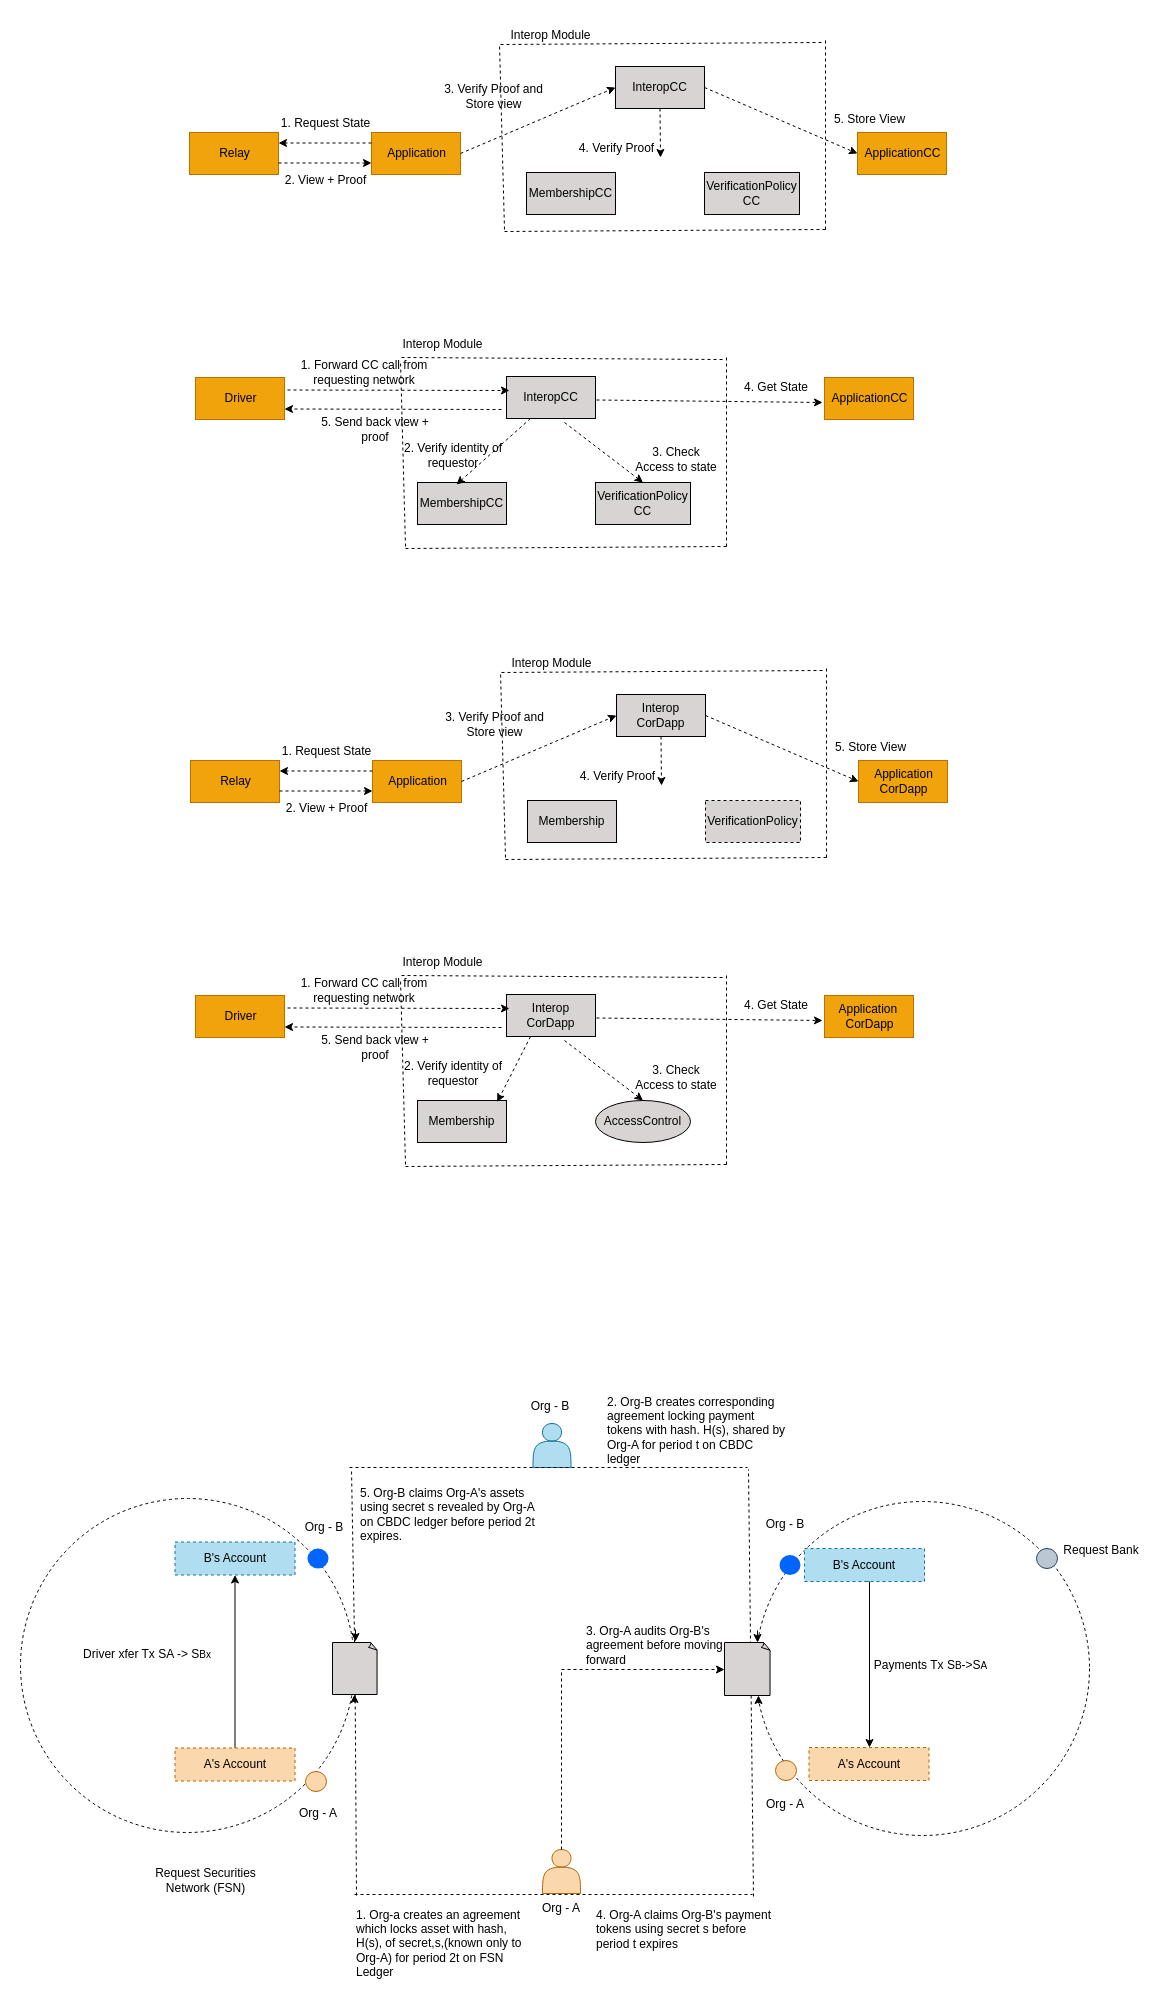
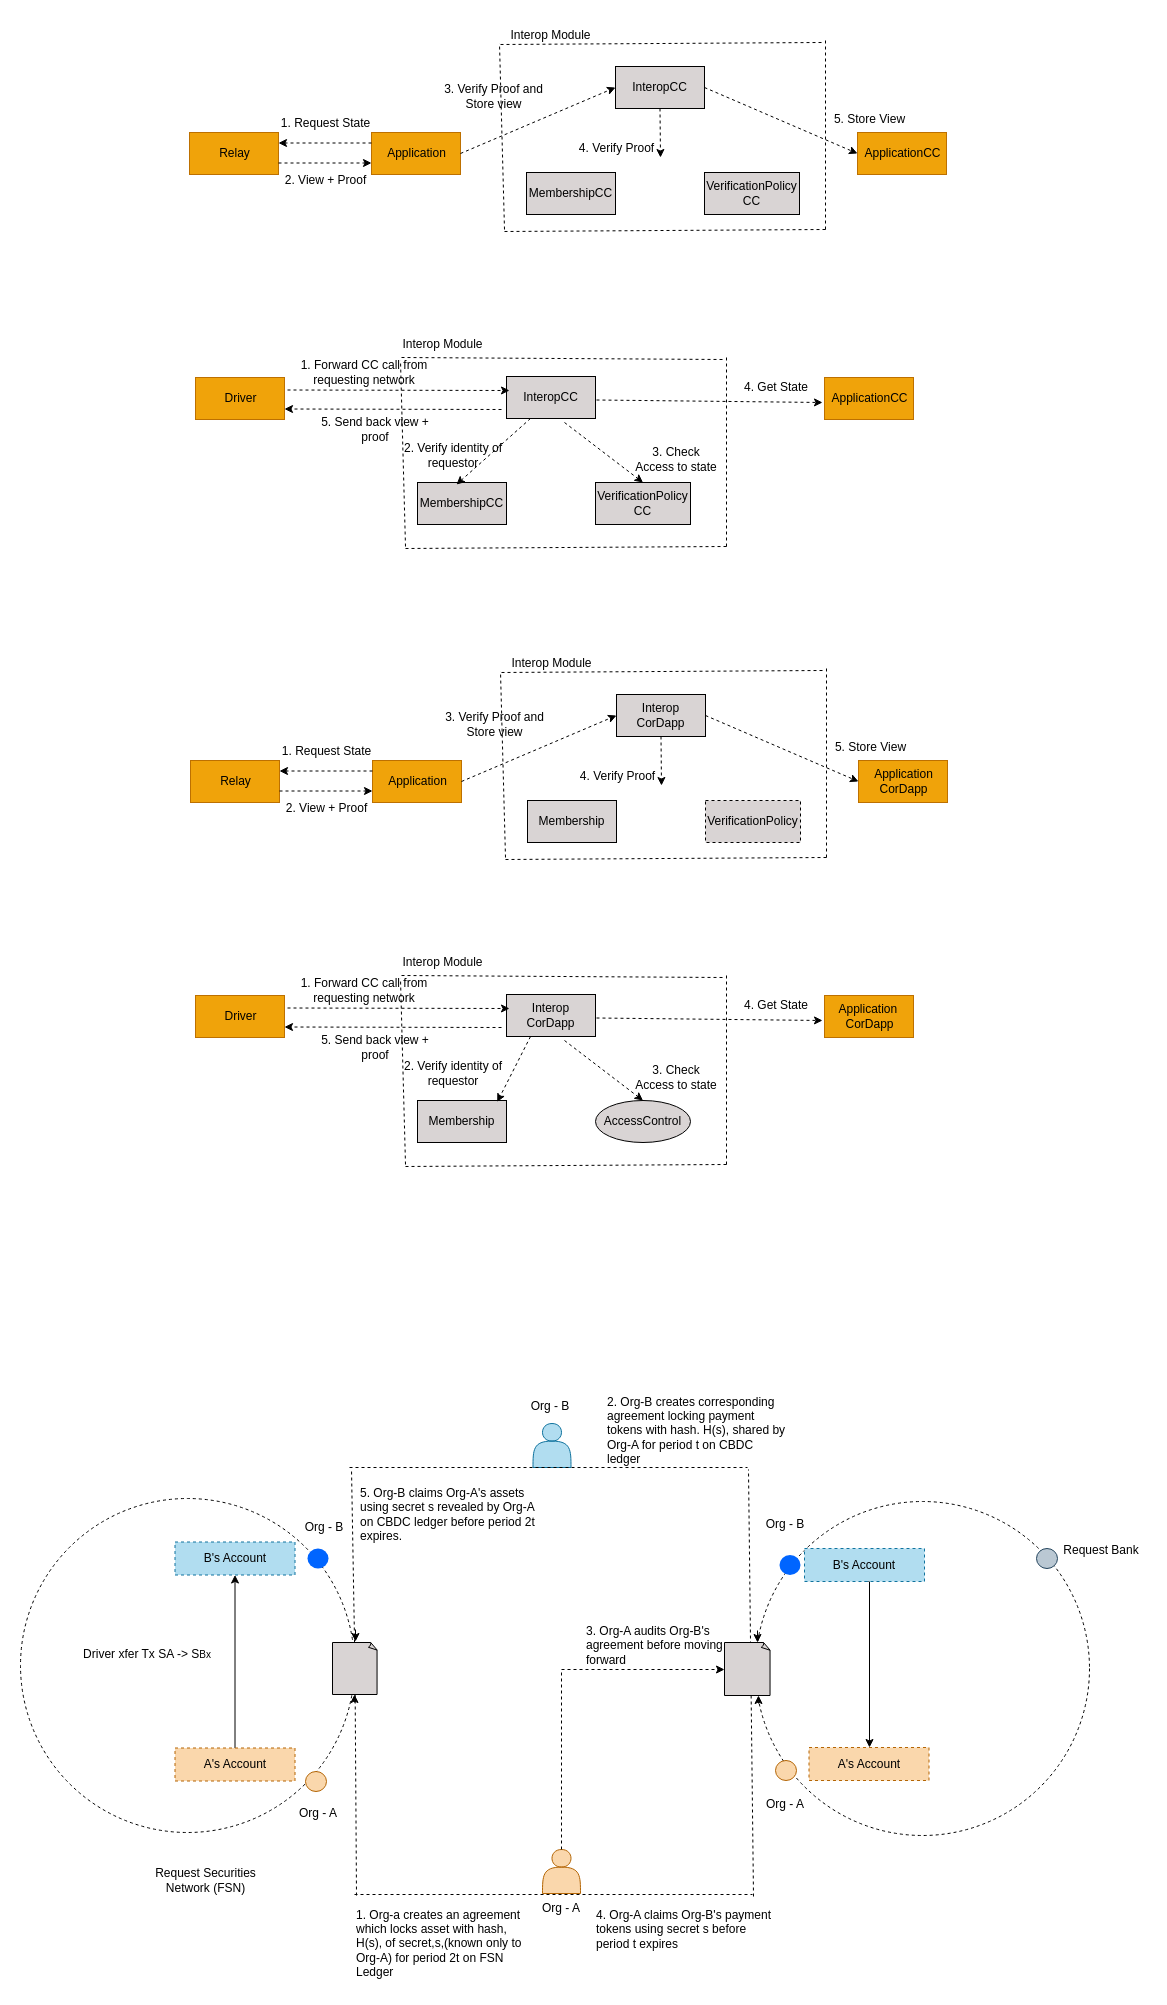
node "Payments Tx SB->SA": removed
